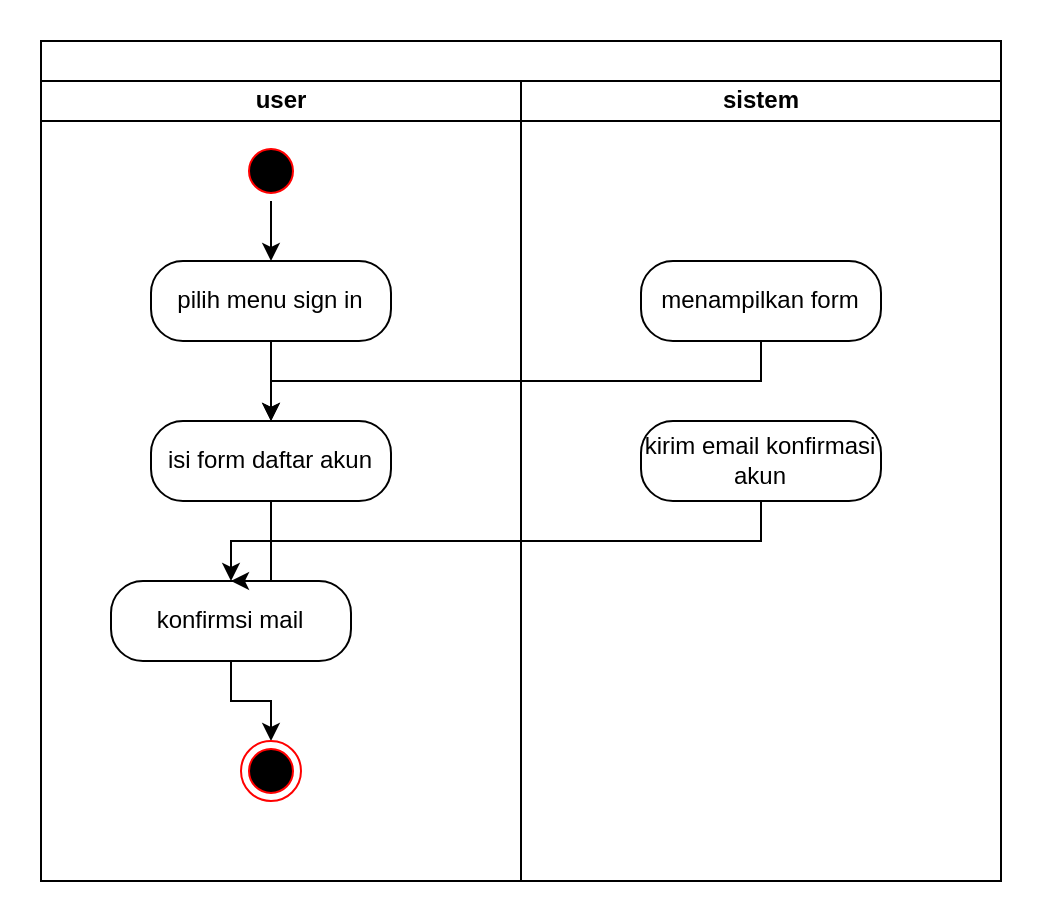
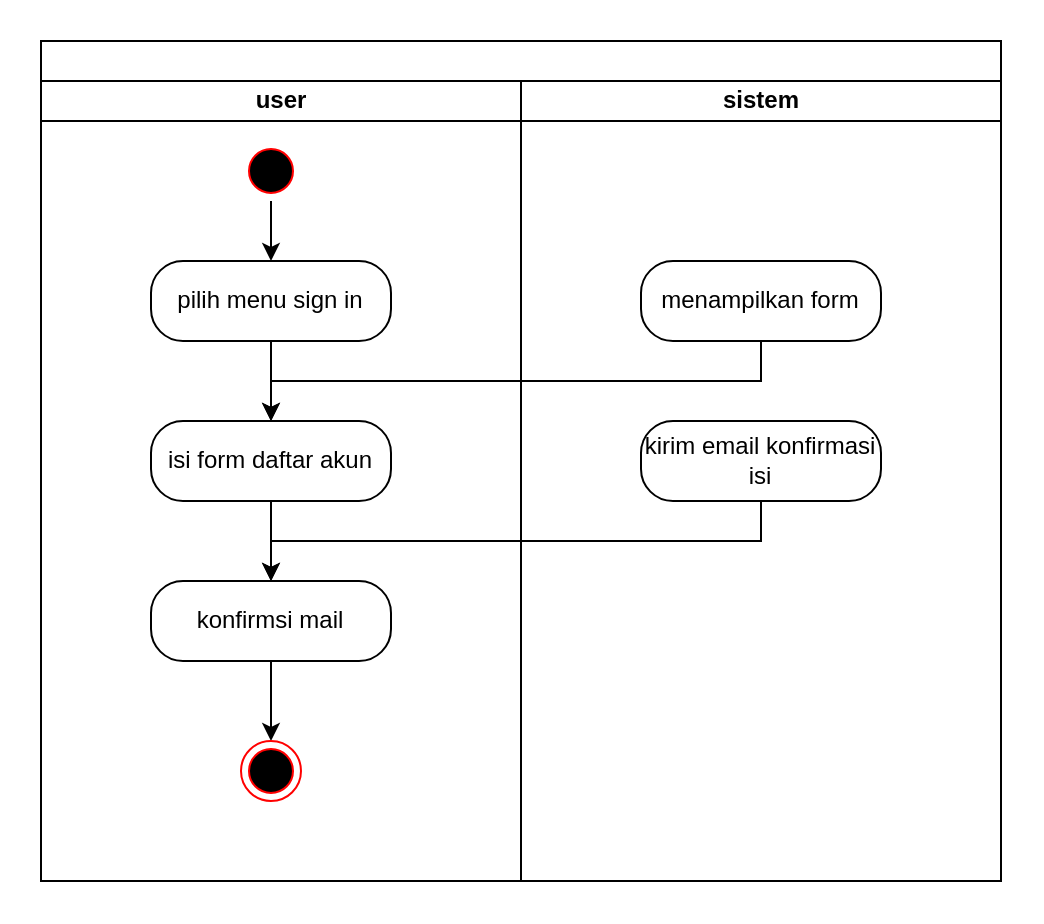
node "kirim email konfirmasi akun": label "kirim email konfirmasi akun" -> "kirim email konfirmasi isi"
node "konfirmsi mail": moved (231, 621) -> (271, 621)
